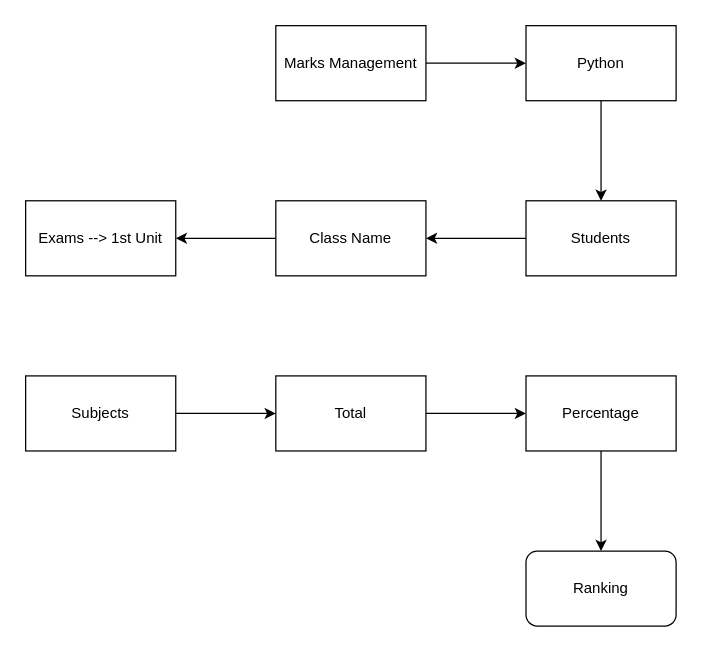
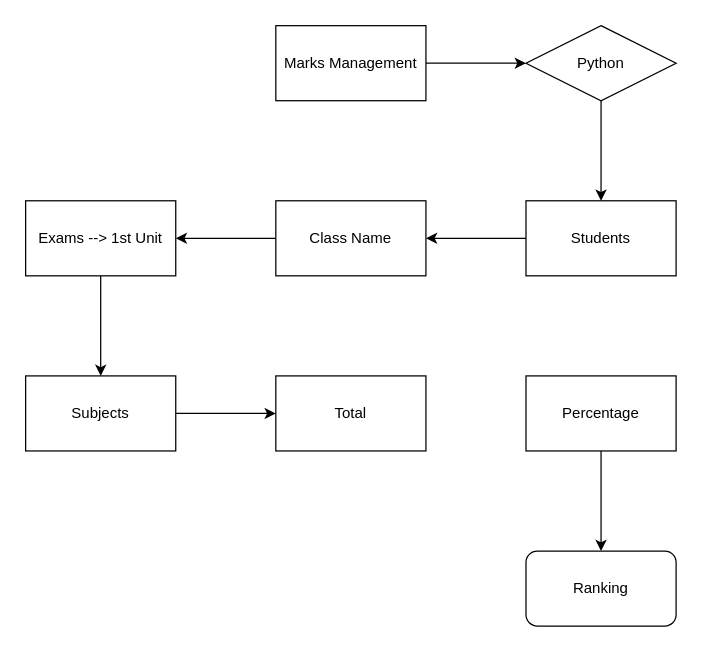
node "Python": shape rectangle -> diamond
edge "Exams --> 1st Unit" -> "Subjects": added
edge "Total" -> "Percentage": removed
